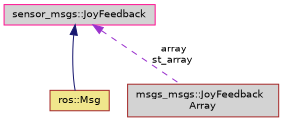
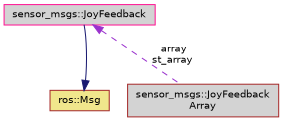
edge "ros::Msg" -> "sensor_msgs::JoyFeedback": reversed
node "msgs_msgs::JoyFeedback Array": label "msgs_msgs::JoyFeedback Array" -> "sensor_msgs::JoyFeedback Array"
